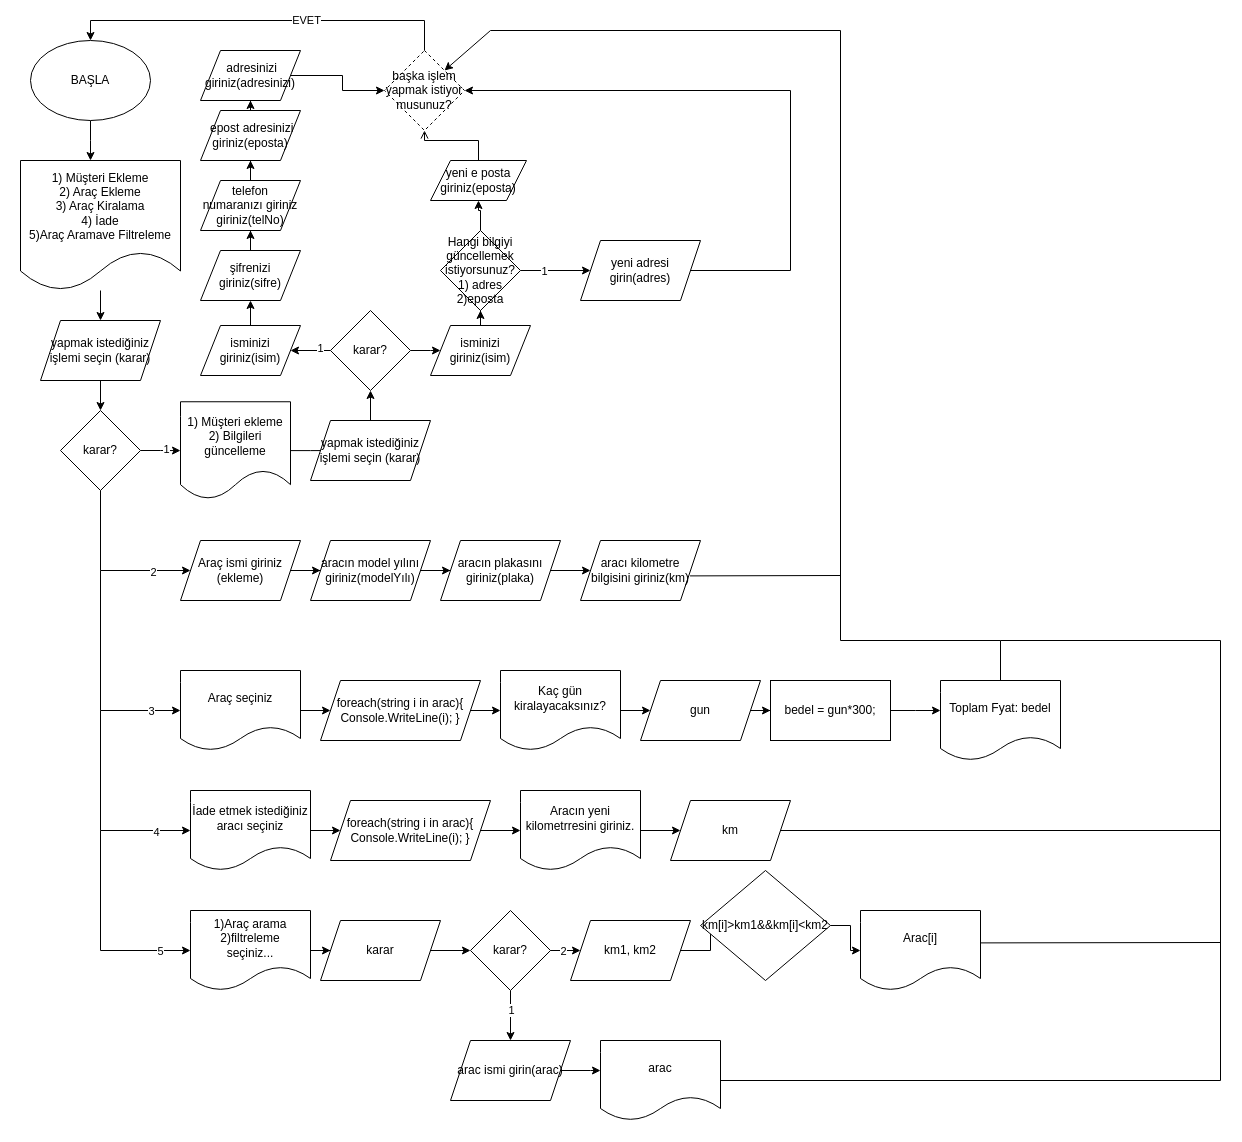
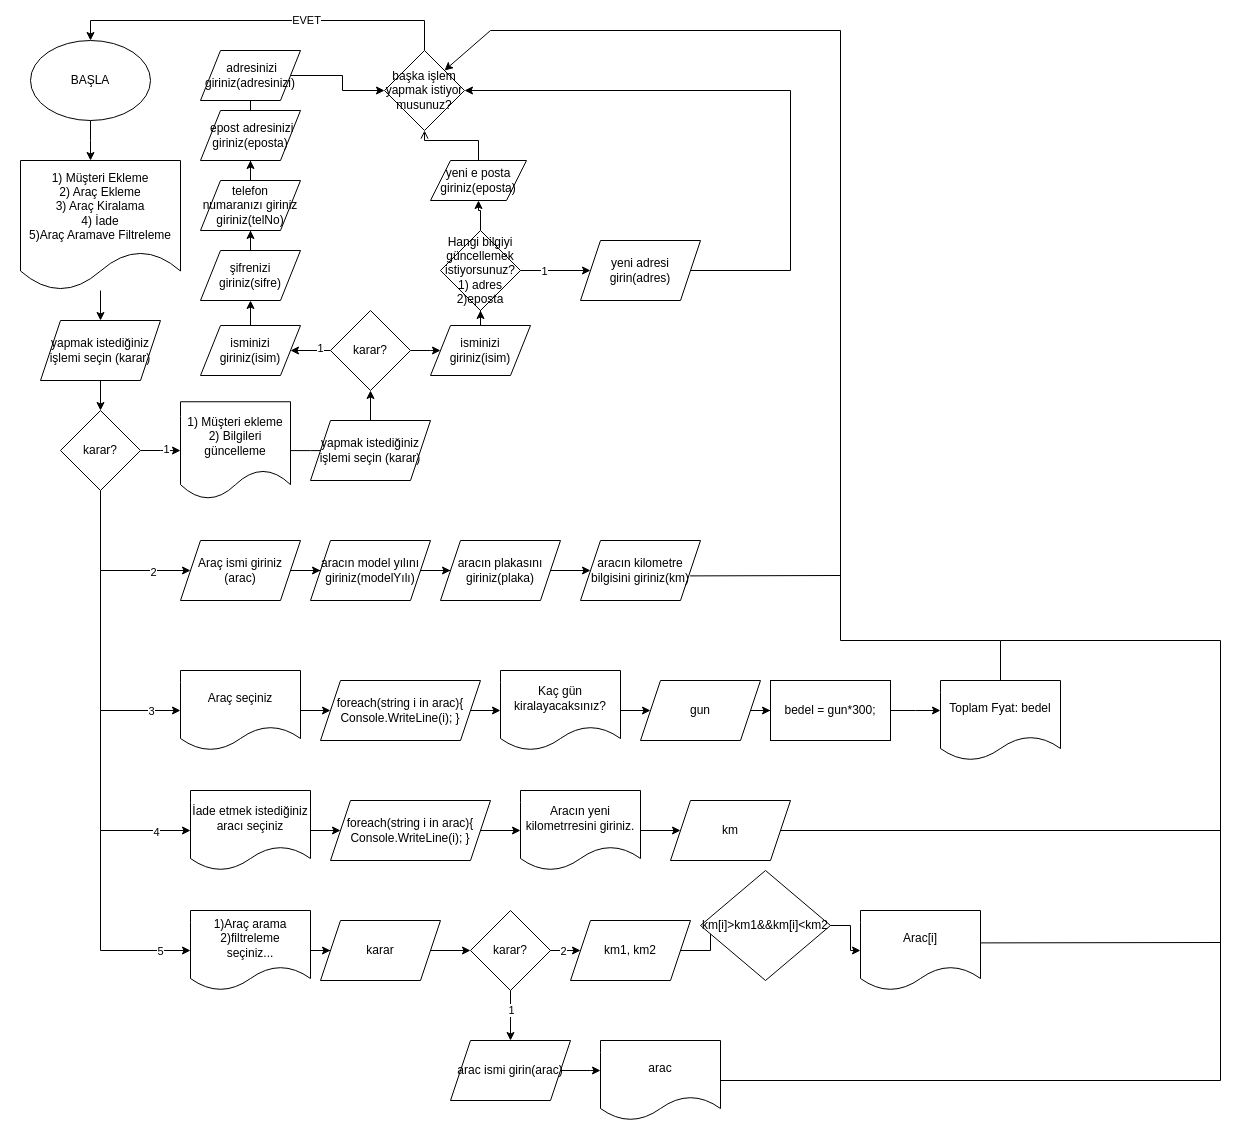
node "başka işlem yapmak istiyor musunuz?": style dashed -> solid
edge "epost adresinizi giriniz(eposta)" -> "adresinizi giriniz(adresinizi)": arrowhead classic -> none
node "Araç ismi giriniz (ekleme)": label "Araç ismi giriniz (ekleme)" -> "Araç ismi giriniz (arac)"
node "aracı kilometre bilgisini giriniz(km)": label "aracı kilometre bilgisini giriniz(km)" -> "aracın kilometre bilgisini giriniz(km)"
